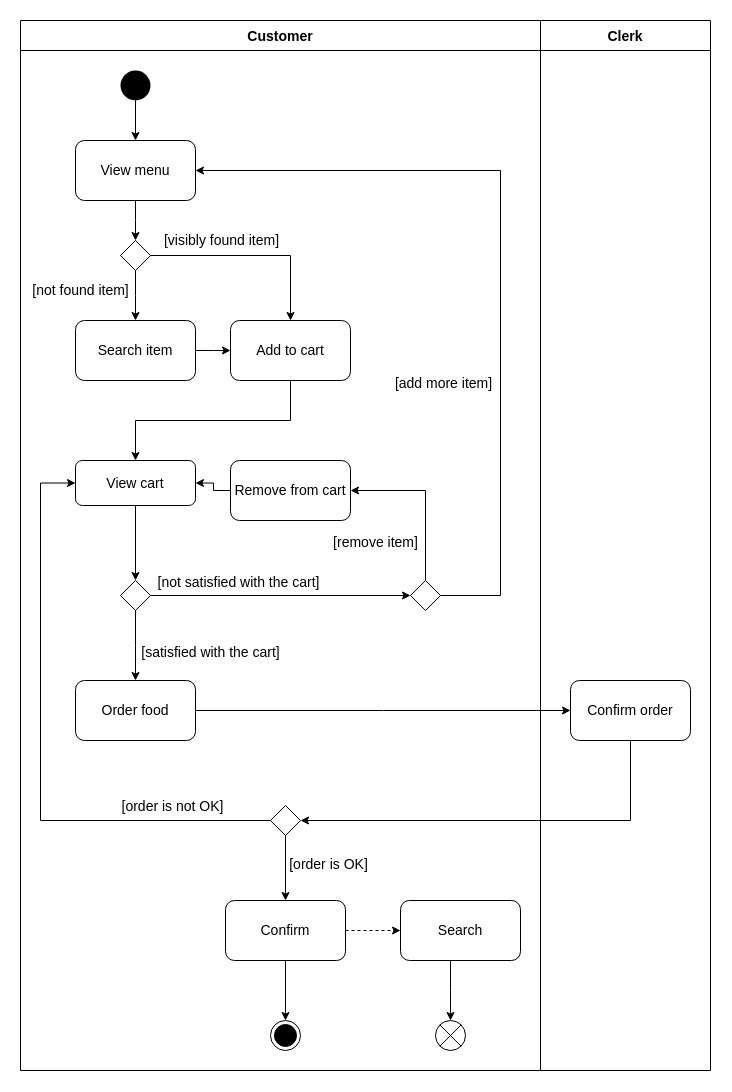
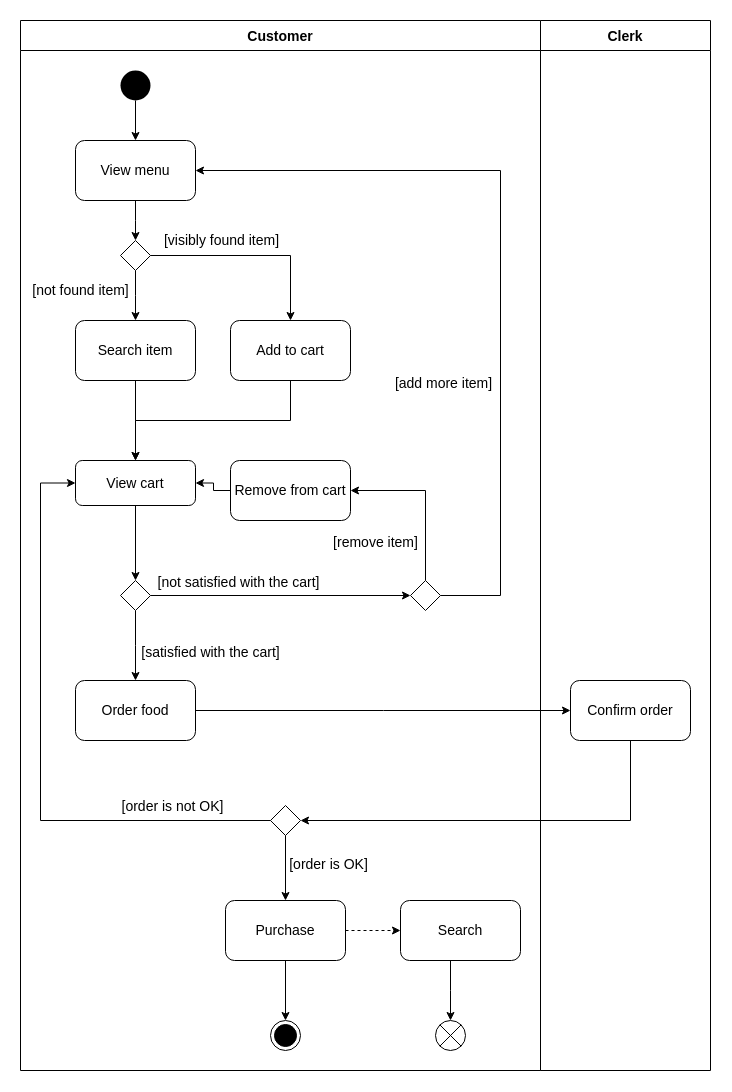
edge "Search item" -> "Add to cart": now "Search item" -> "View cart"
node "Confirm": label "Confirm" -> "Purchase"
